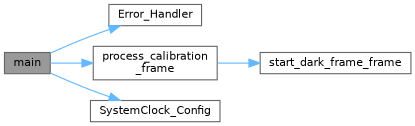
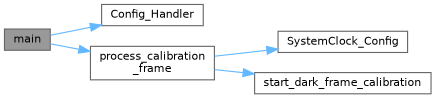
node "Error_Handler": label "Error_Handler" -> "Config_Handler"
node "start_dark_frame_frame": label "start_dark_frame_frame" -> "start_dark_frame_calibration"
edge "main" -> "SystemClock_Config": now "process_calibration _frame" -> "SystemClock_Config"
